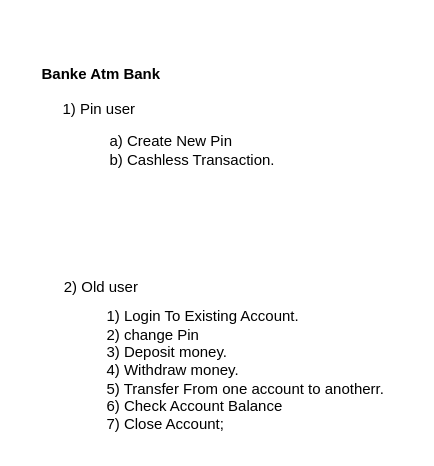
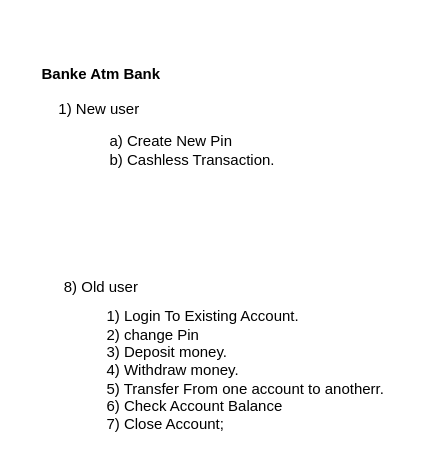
node "1) Pin user": label "1) Pin user" -> "1) New user"
node "2) Old user": label "2) Old user" -> "8) Old user"
